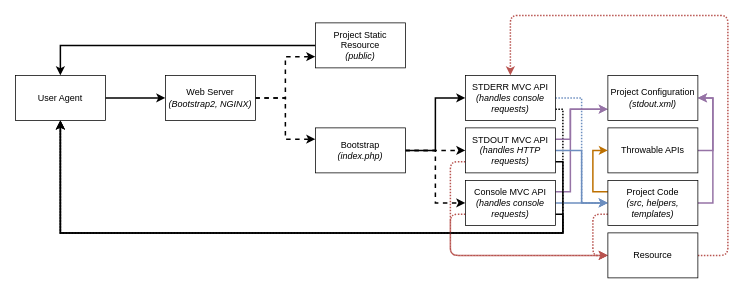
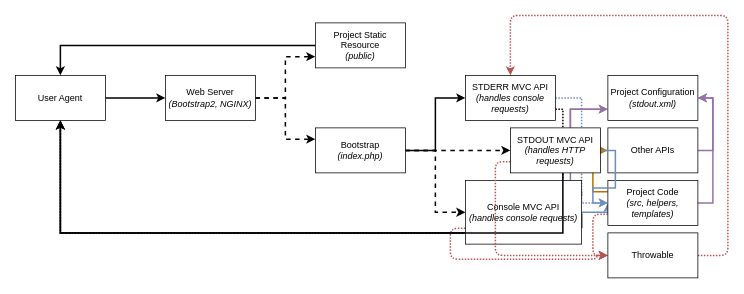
node "STDOUT MVC API (handles HTTP requests)": moved (510, 150) -> (555, 150)
node "Throwable APIs": label "Throwable APIs" -> "Other APIs"
node "Console MVC API (handles console requests)": size 90x45 -> 116x64
node "Resource": label "Resource" -> "Throwable"
